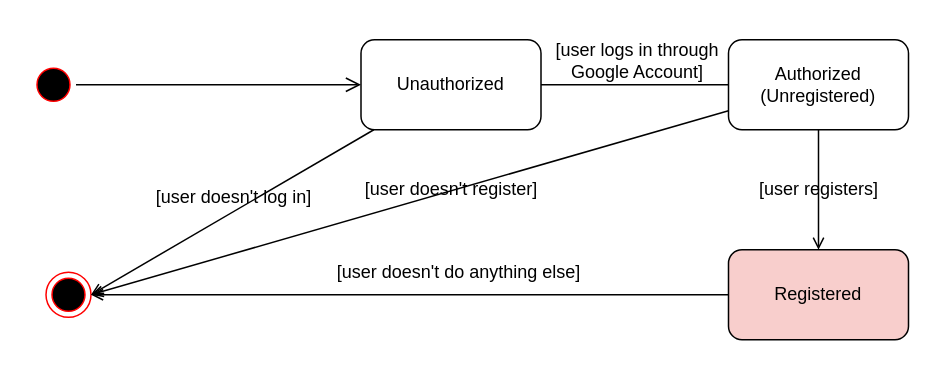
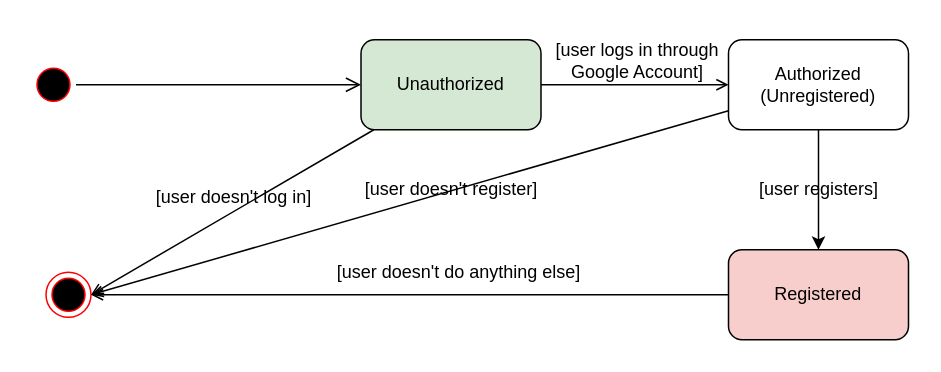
node "Unauthorized": fillcolor #ffffff -> #d5e8d4
edge "Unauthorized" -- "Authorized (Unregistered)": arrowhead none -> open
edge "Authorized (Unregistered)" -> "Registered": arrowhead open -> classic
